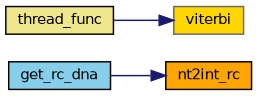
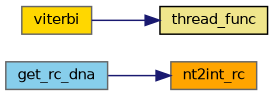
edge "thread_func" -> "viterbi": reversed
node "get_rc_dna": color black -> gray40
node "nt2int_rc": color black -> gray40
